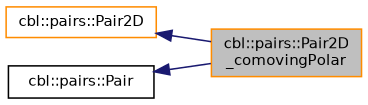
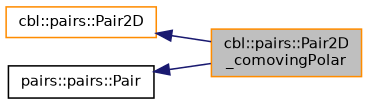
node "cbl::pairs::Pair": label "cbl::pairs::Pair" -> "pairs::pairs::Pair"
